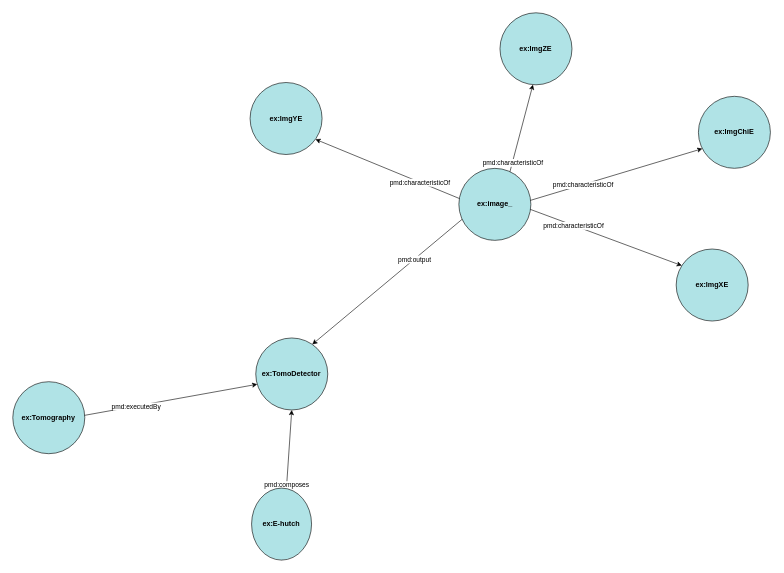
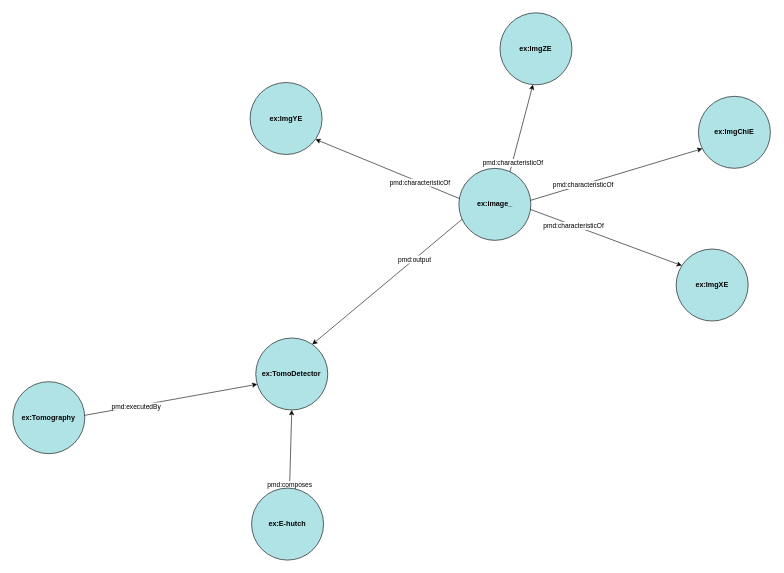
node "ex:E-hutch": size 60x72 -> 72x72
